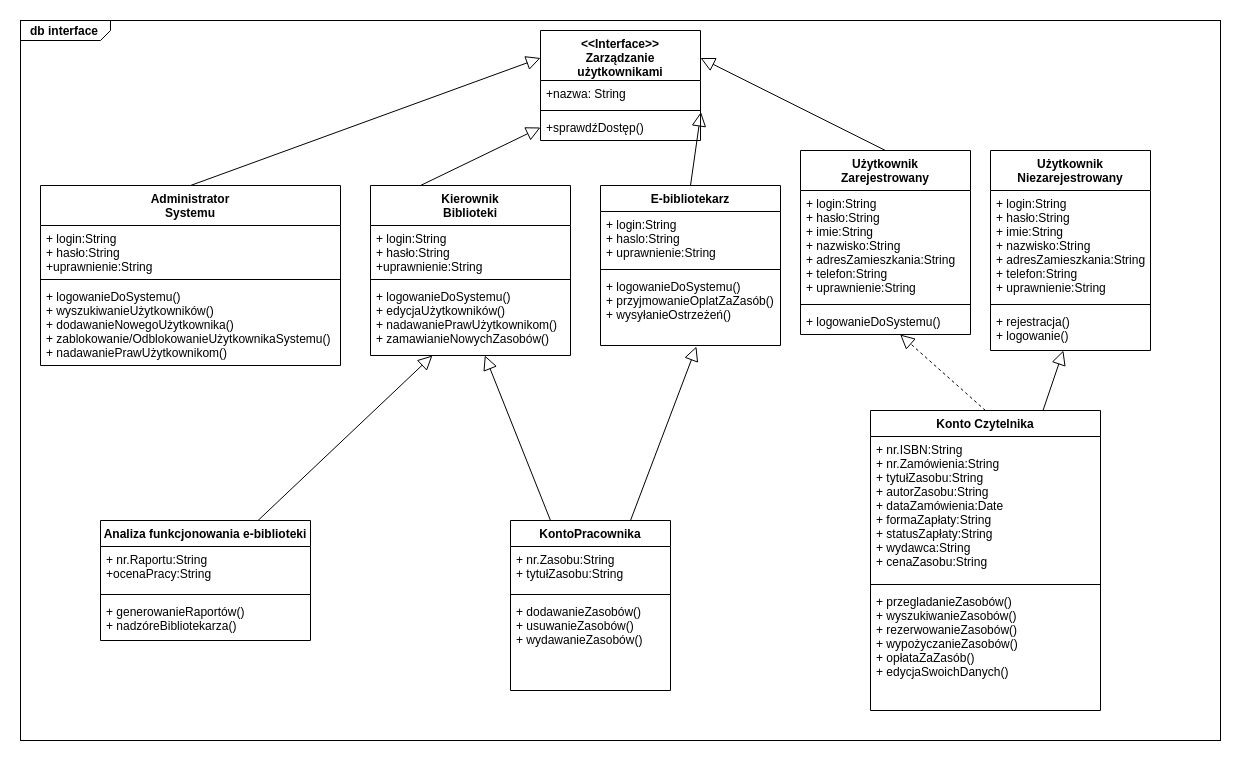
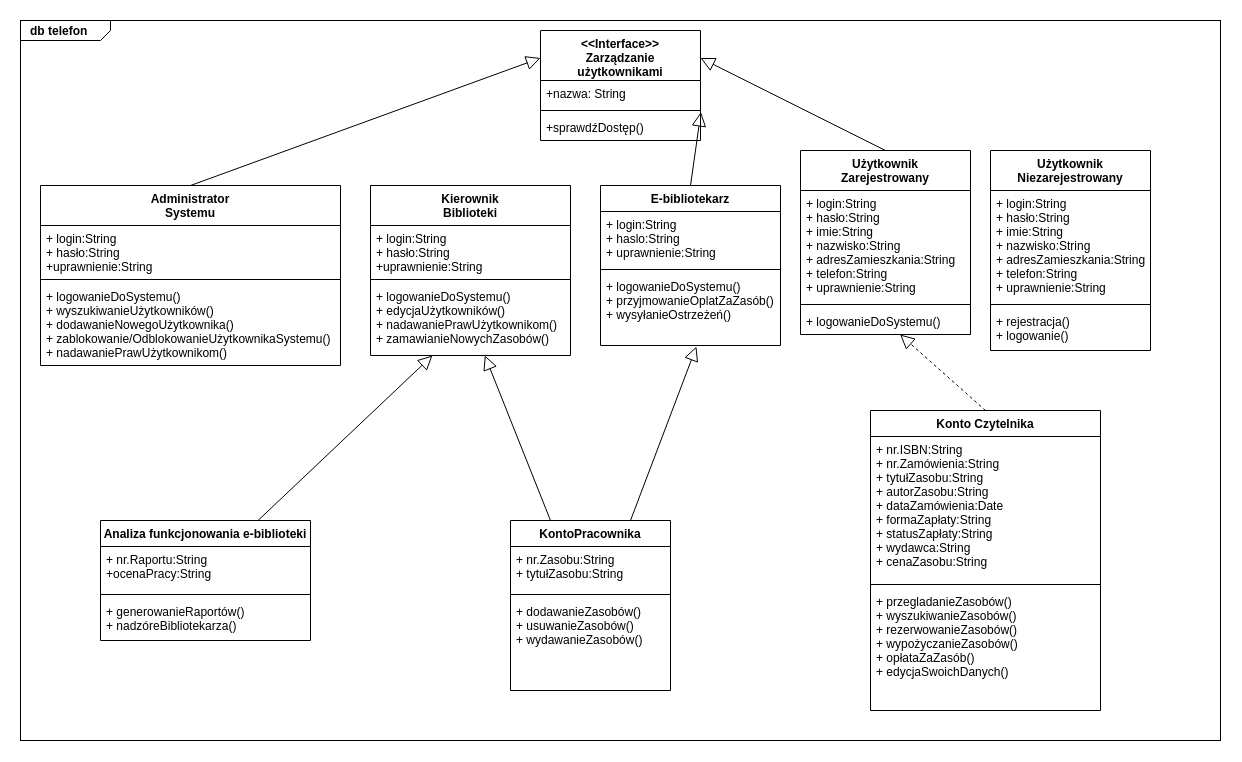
node "db interface": label "db interface" -> "db telefon"
edge "Kierownik Biblioteki" -> "+sprawdźDostęp()": removed
edge "Konto Czytelnika" -> "+ rejestracja() + logowanie()": removed
